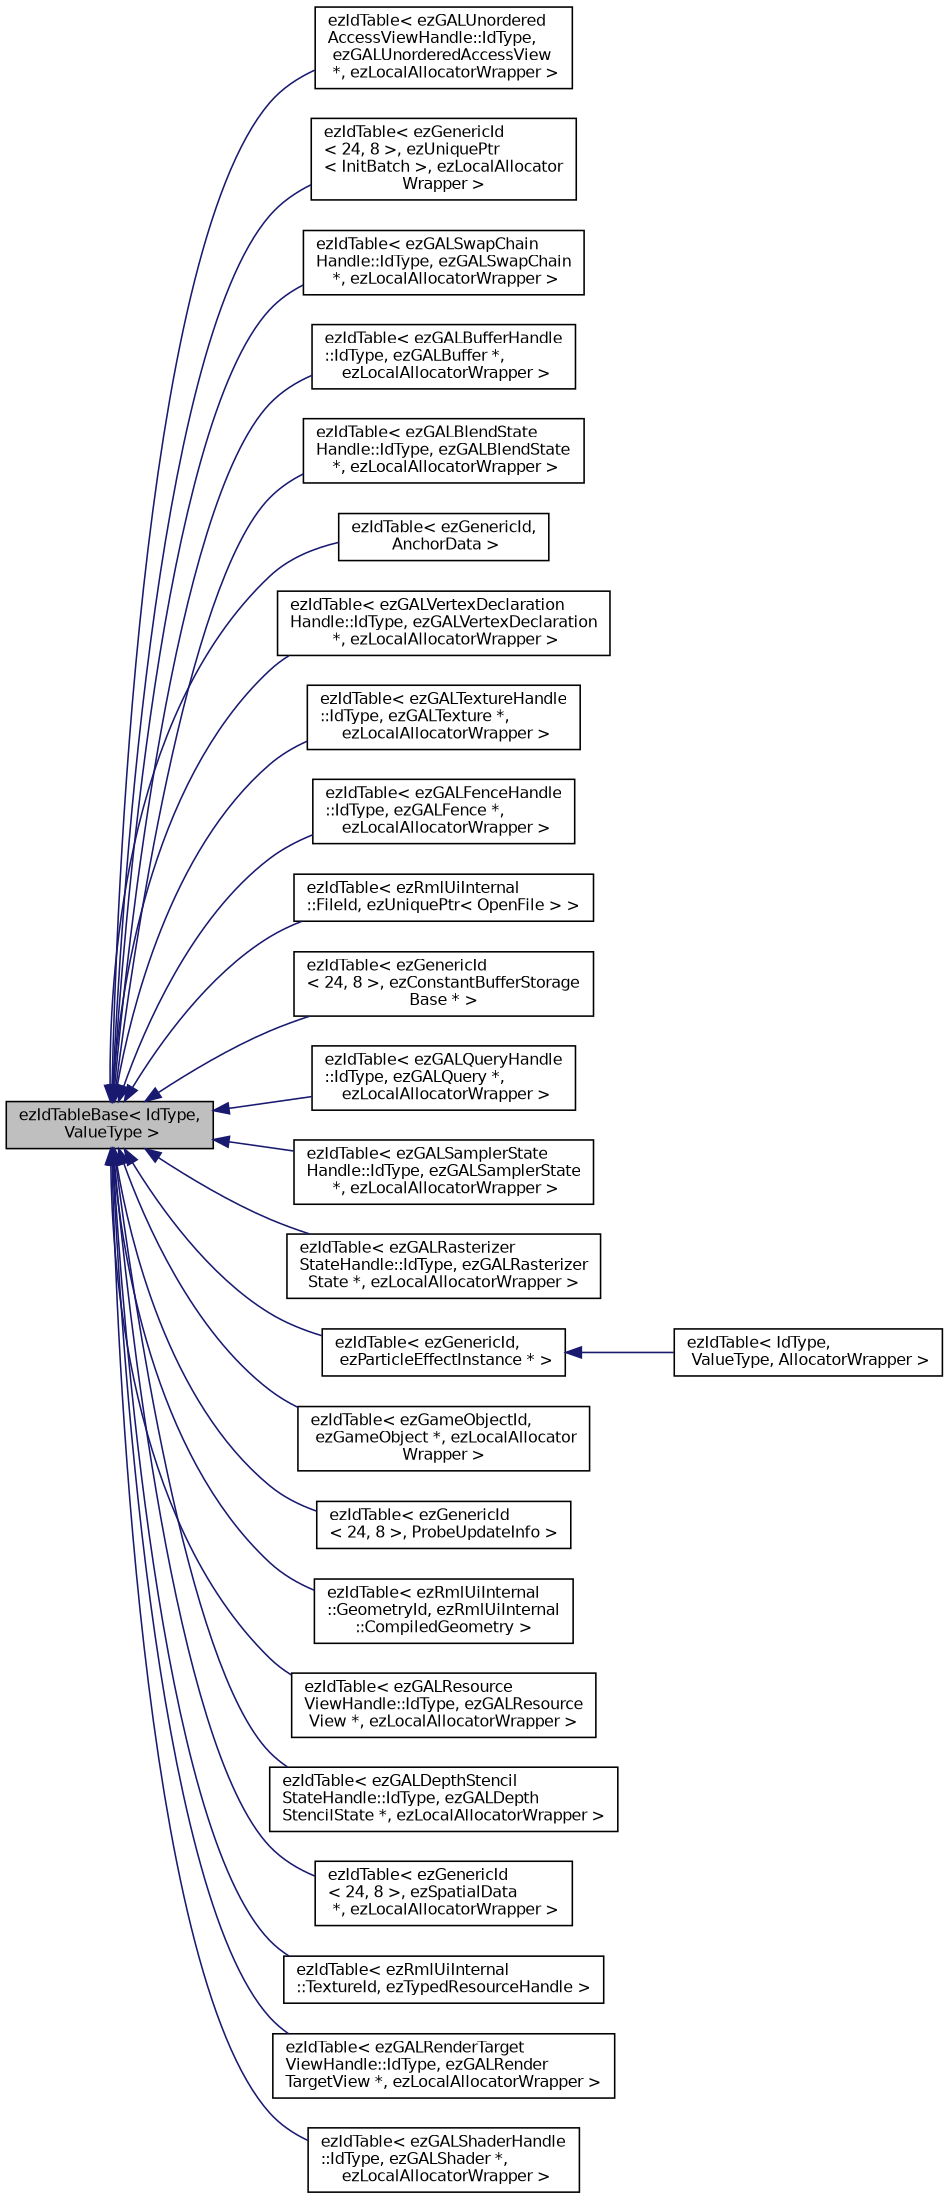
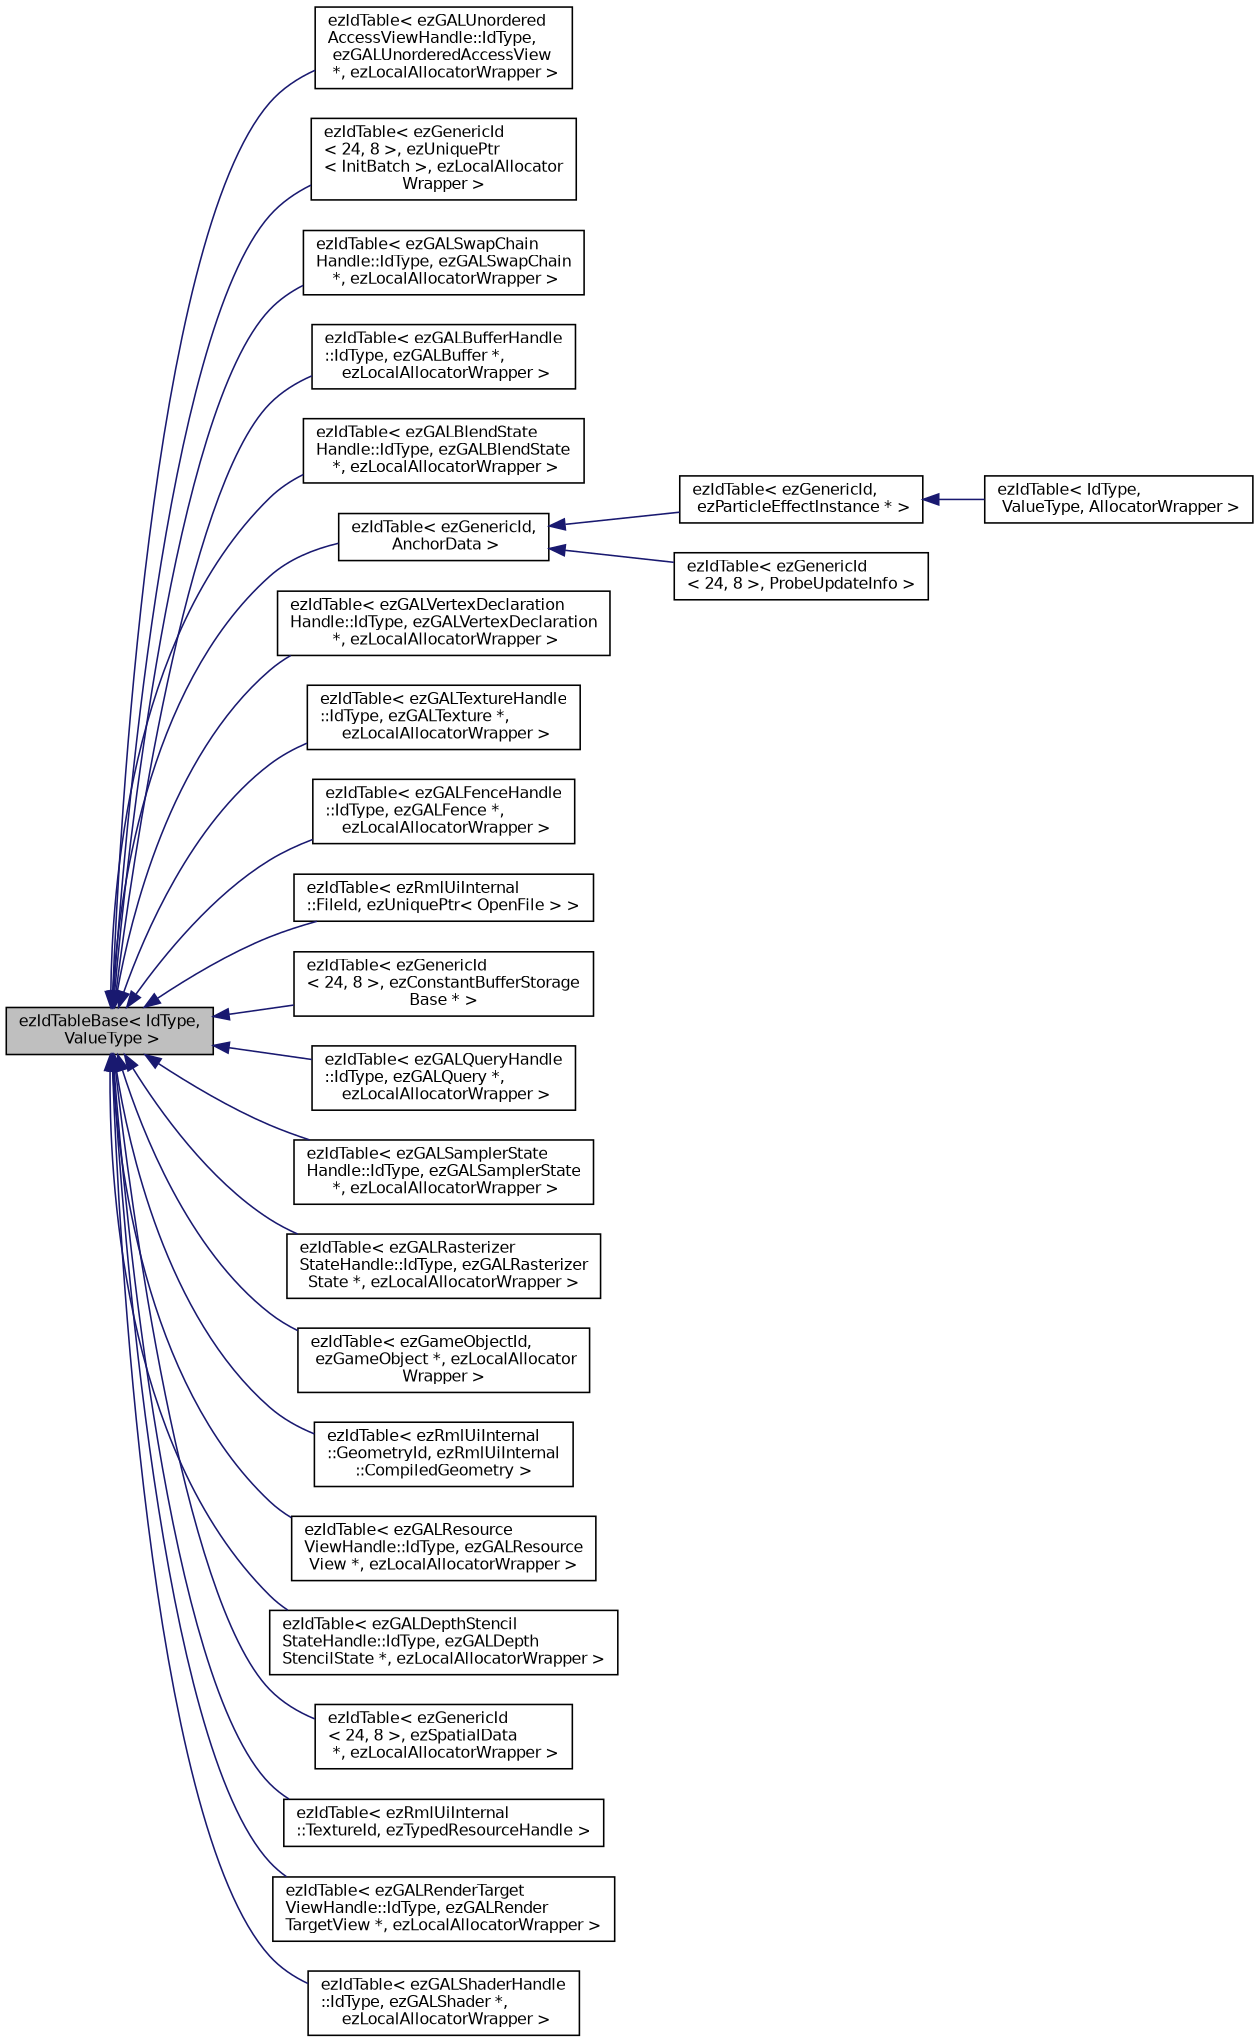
edge "ezIdTable< ezGenericId, ezParticleEffectInstance * >" -> "ezIdTableBase< IdType, ValueType >": now "ezIdTable< ezGenericId, ezParticleEffectInstance * >" -> "ezIdTable< ezGenericId, AnchorData >"
edge "ezIdTable< ezGenericId < 24, 8 >, ProbeUpdateInfo >" -> "ezIdTableBase< IdType, ValueType >": now "ezIdTable< ezGenericId < 24, 8 >, ProbeUpdateInfo >" -> "ezIdTable< ezGenericId, AnchorData >"
